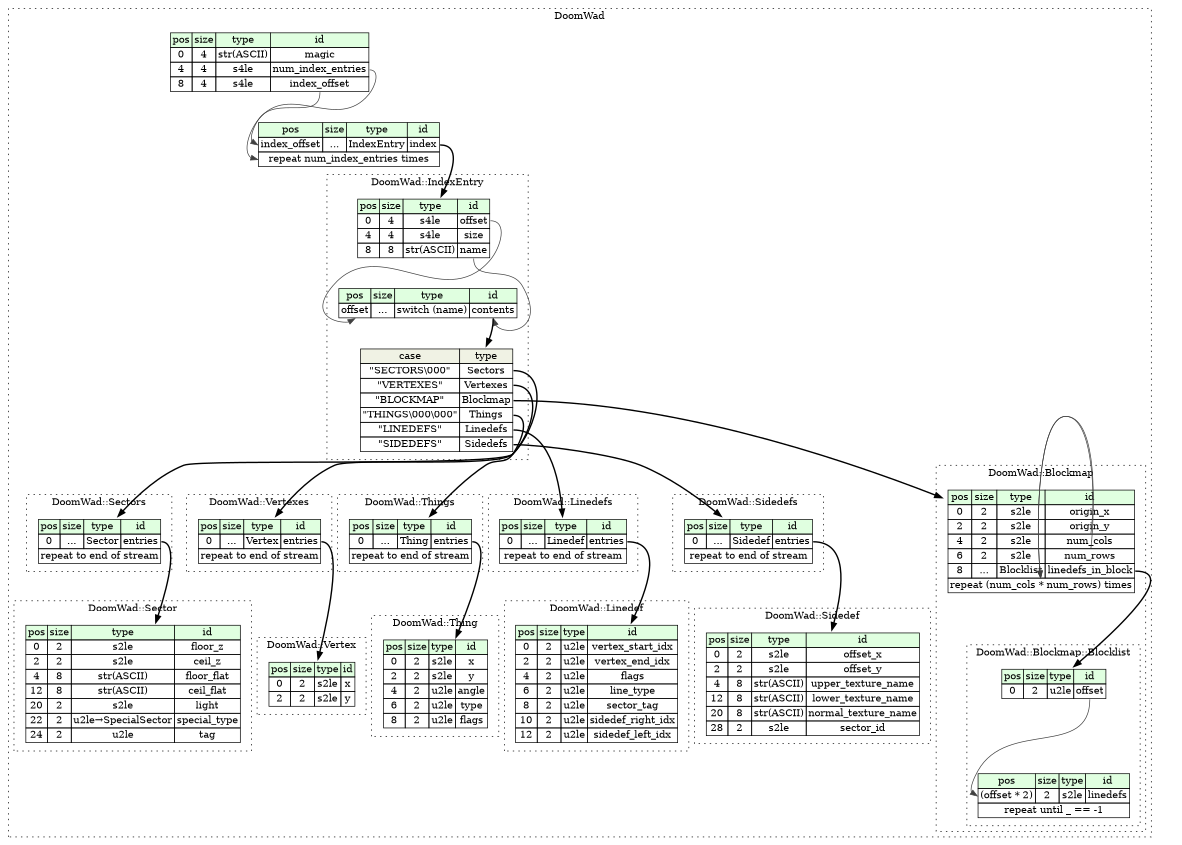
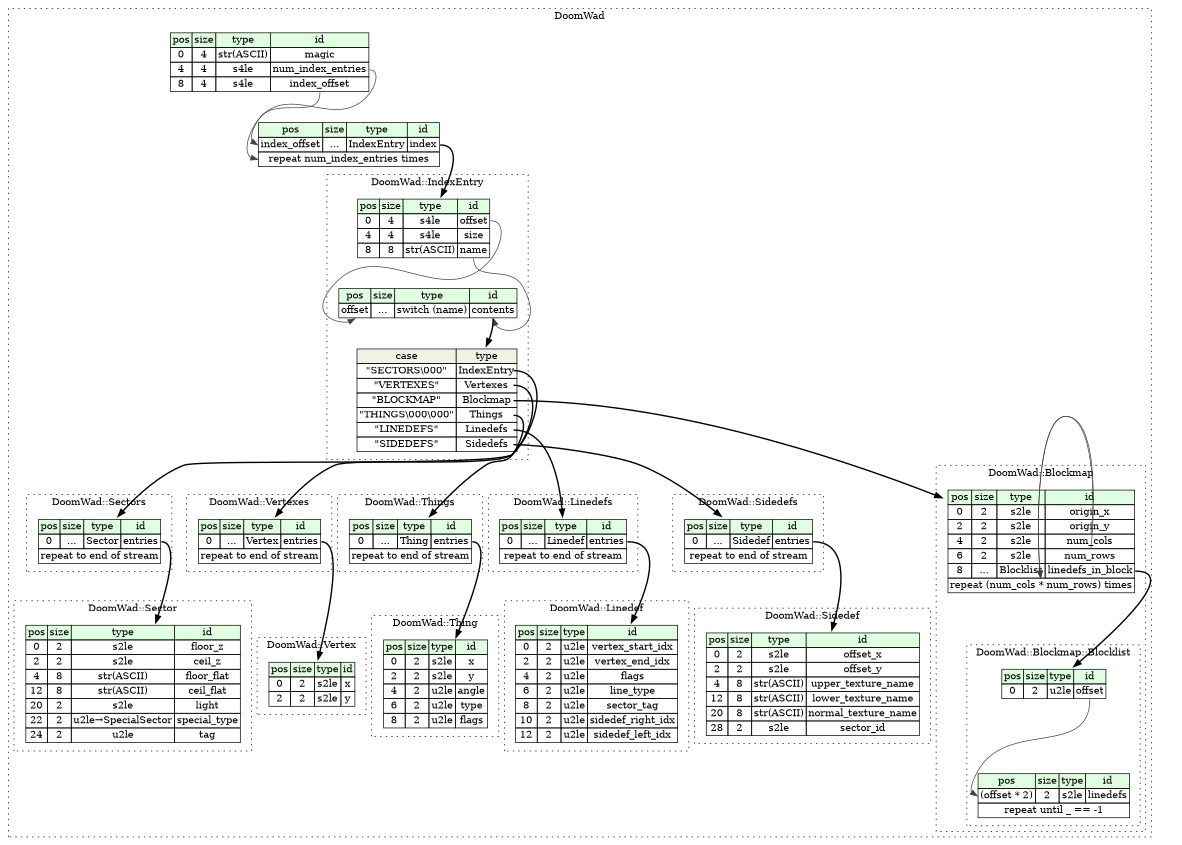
node "case": text "Sectors" -> "IndexEntry"
